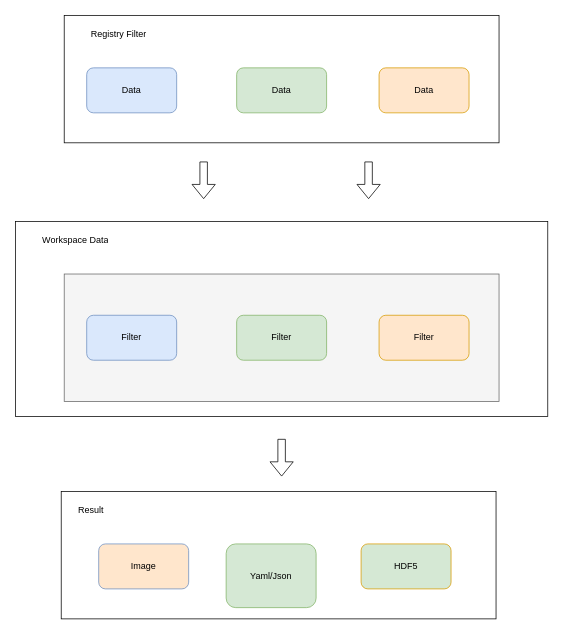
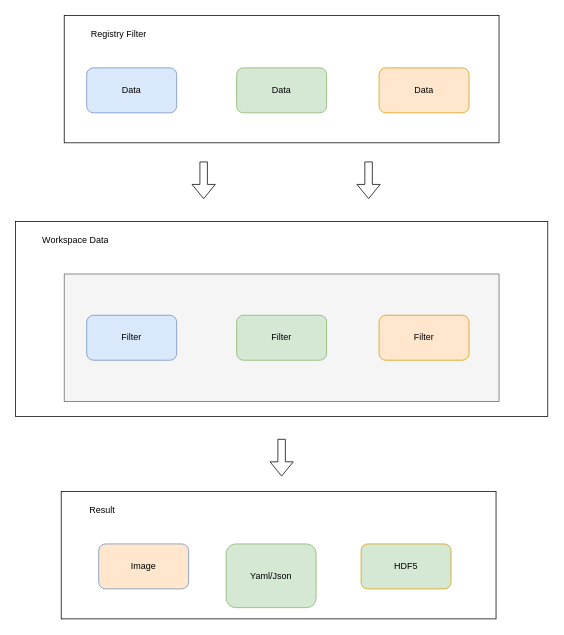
node "Result": moved (91, 510) -> (102, 510)
